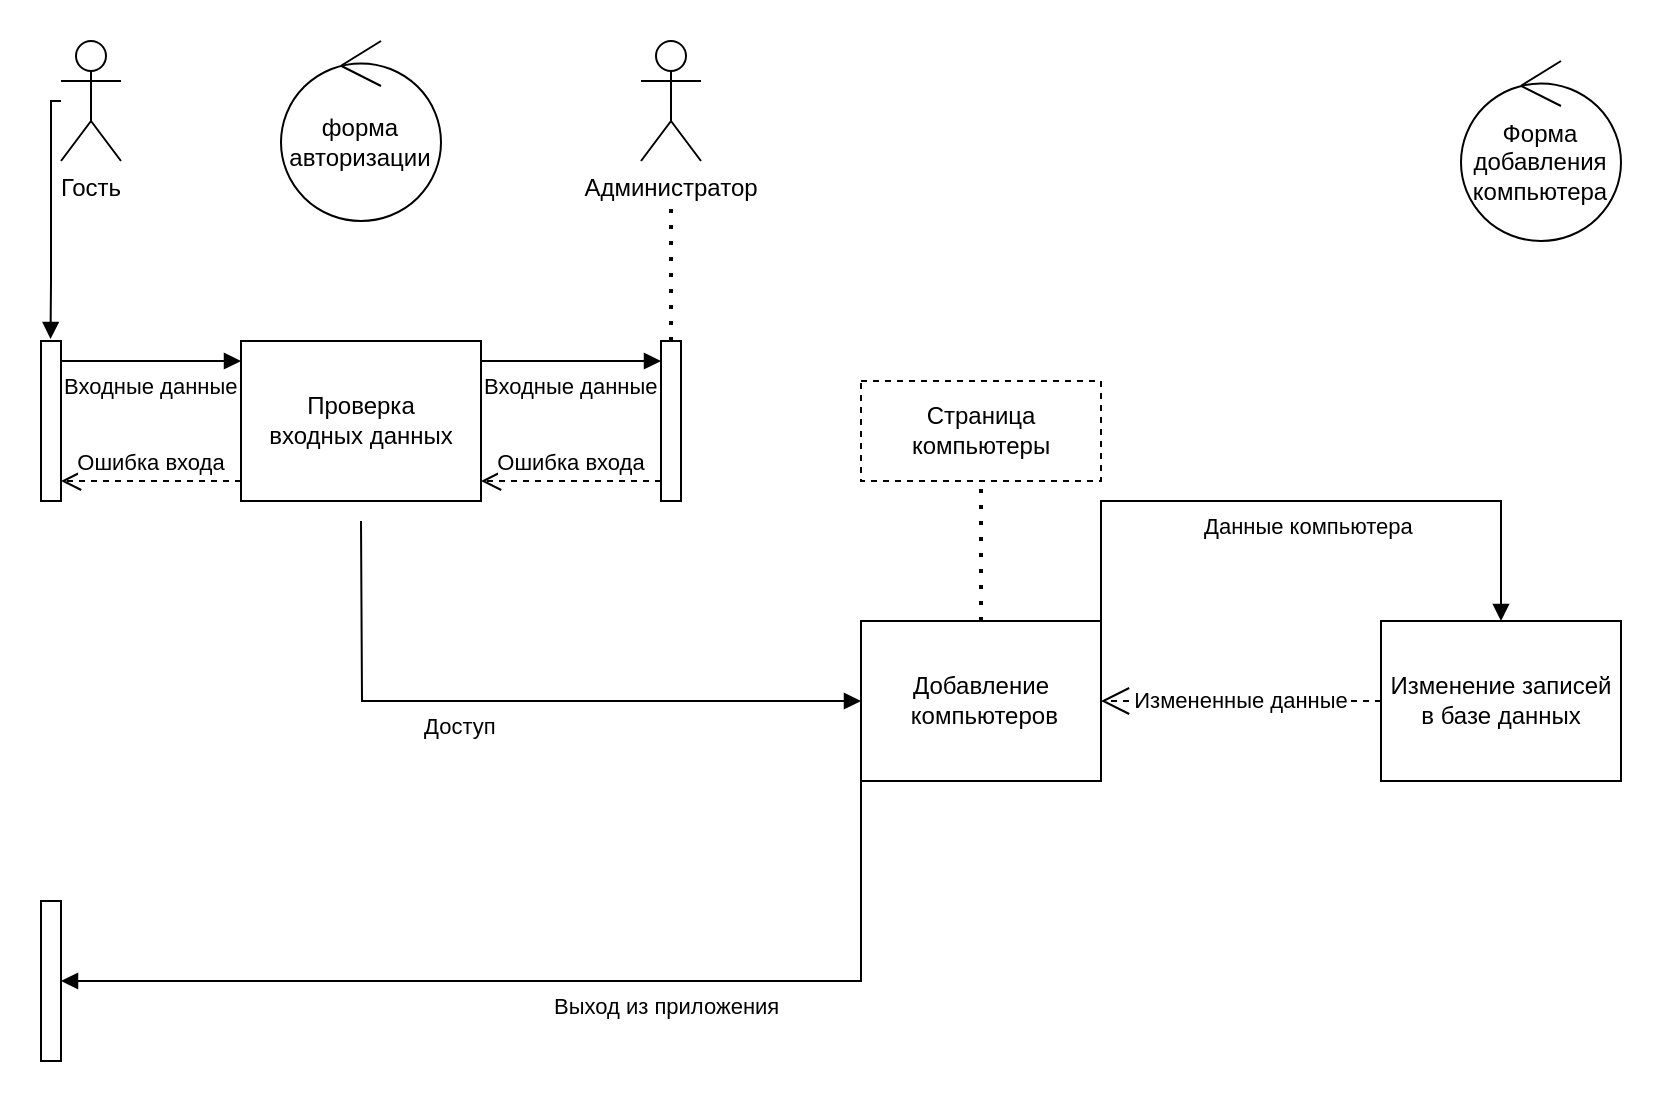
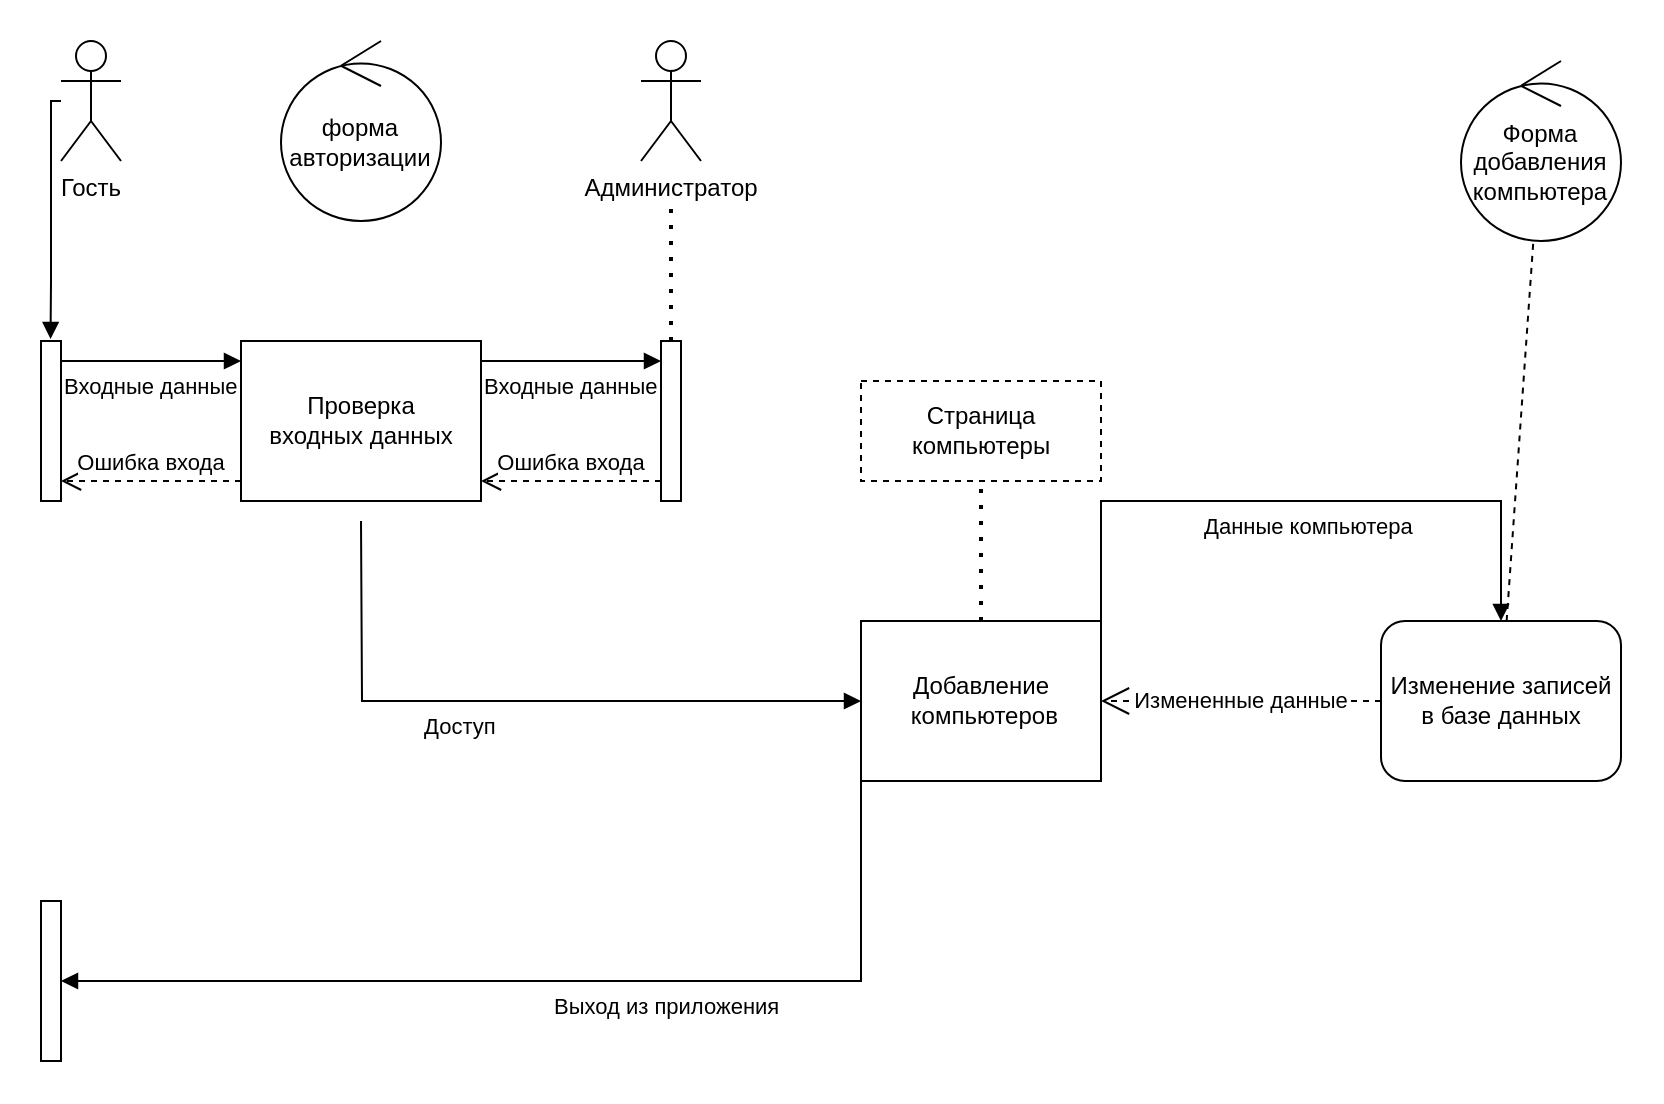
edge "Форма добавления компьютера" -- "Изменение записей в базе данных": added
node "Изменение записей в базе данных": shape rectangle -> rounded rectangle
